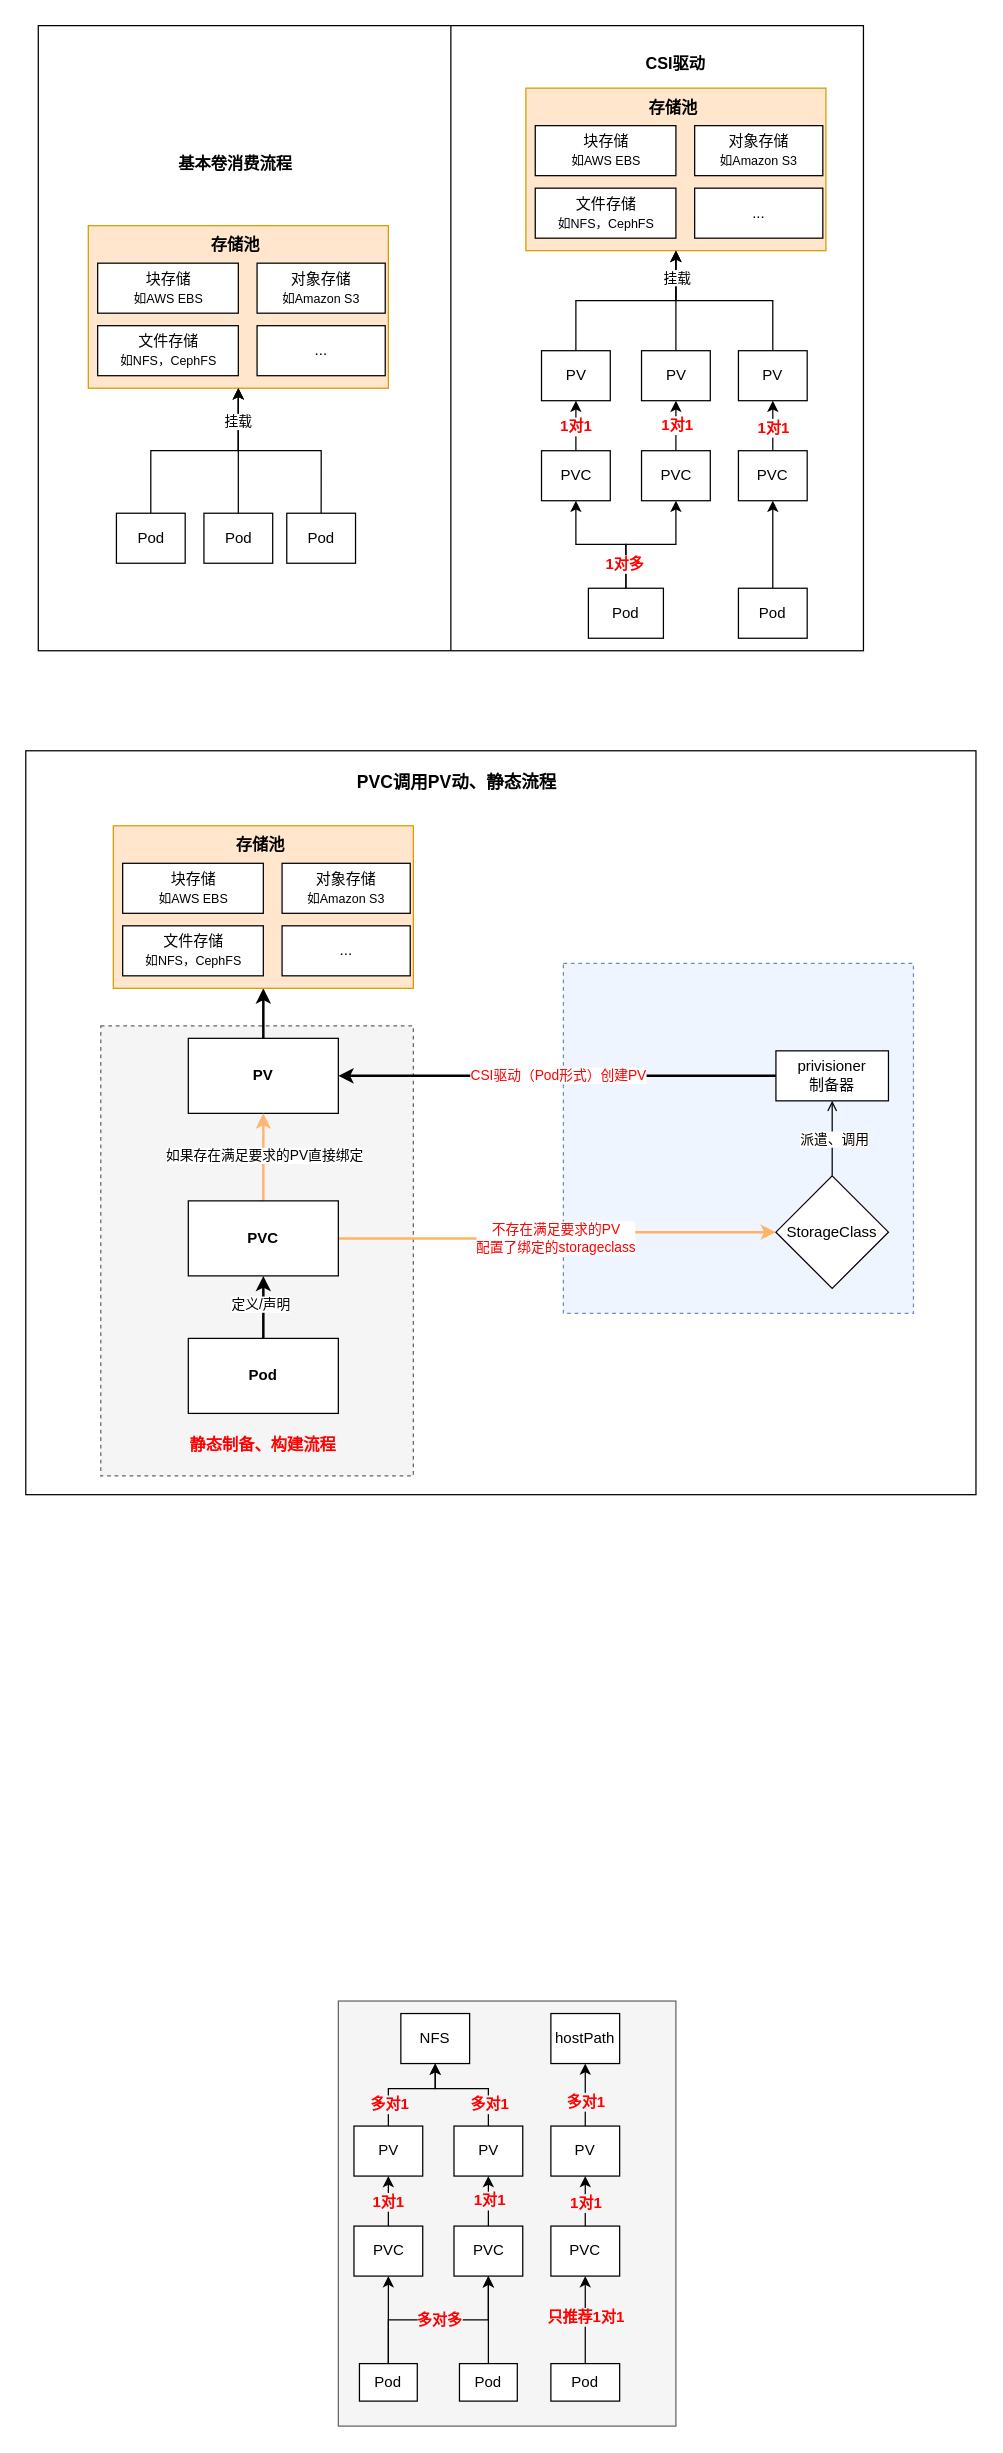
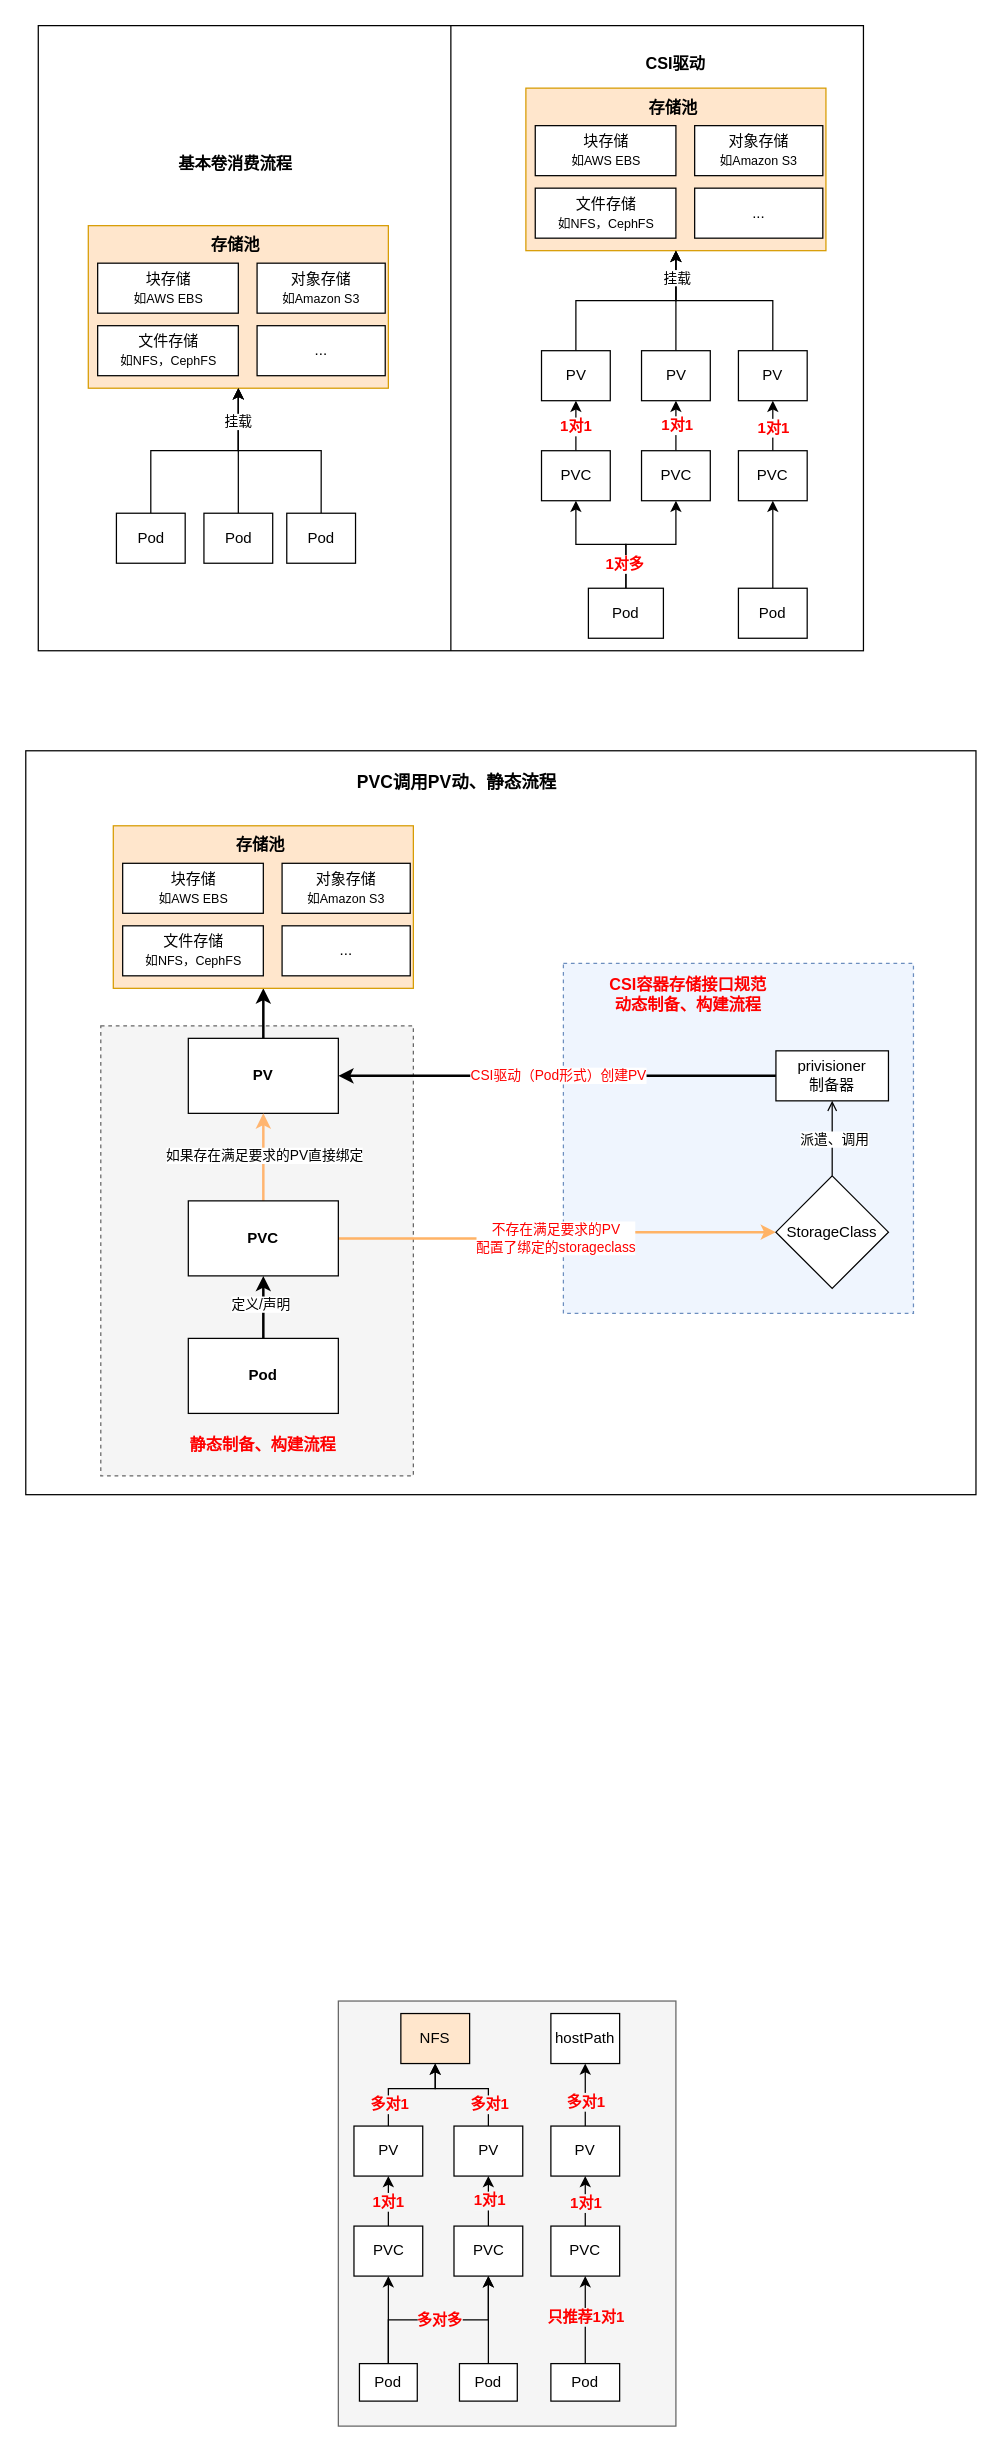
node "CSI容器存储接口规范 动态制备、构建流程": added
node "NFS": fillcolor #ffffff -> #ffe6cc
